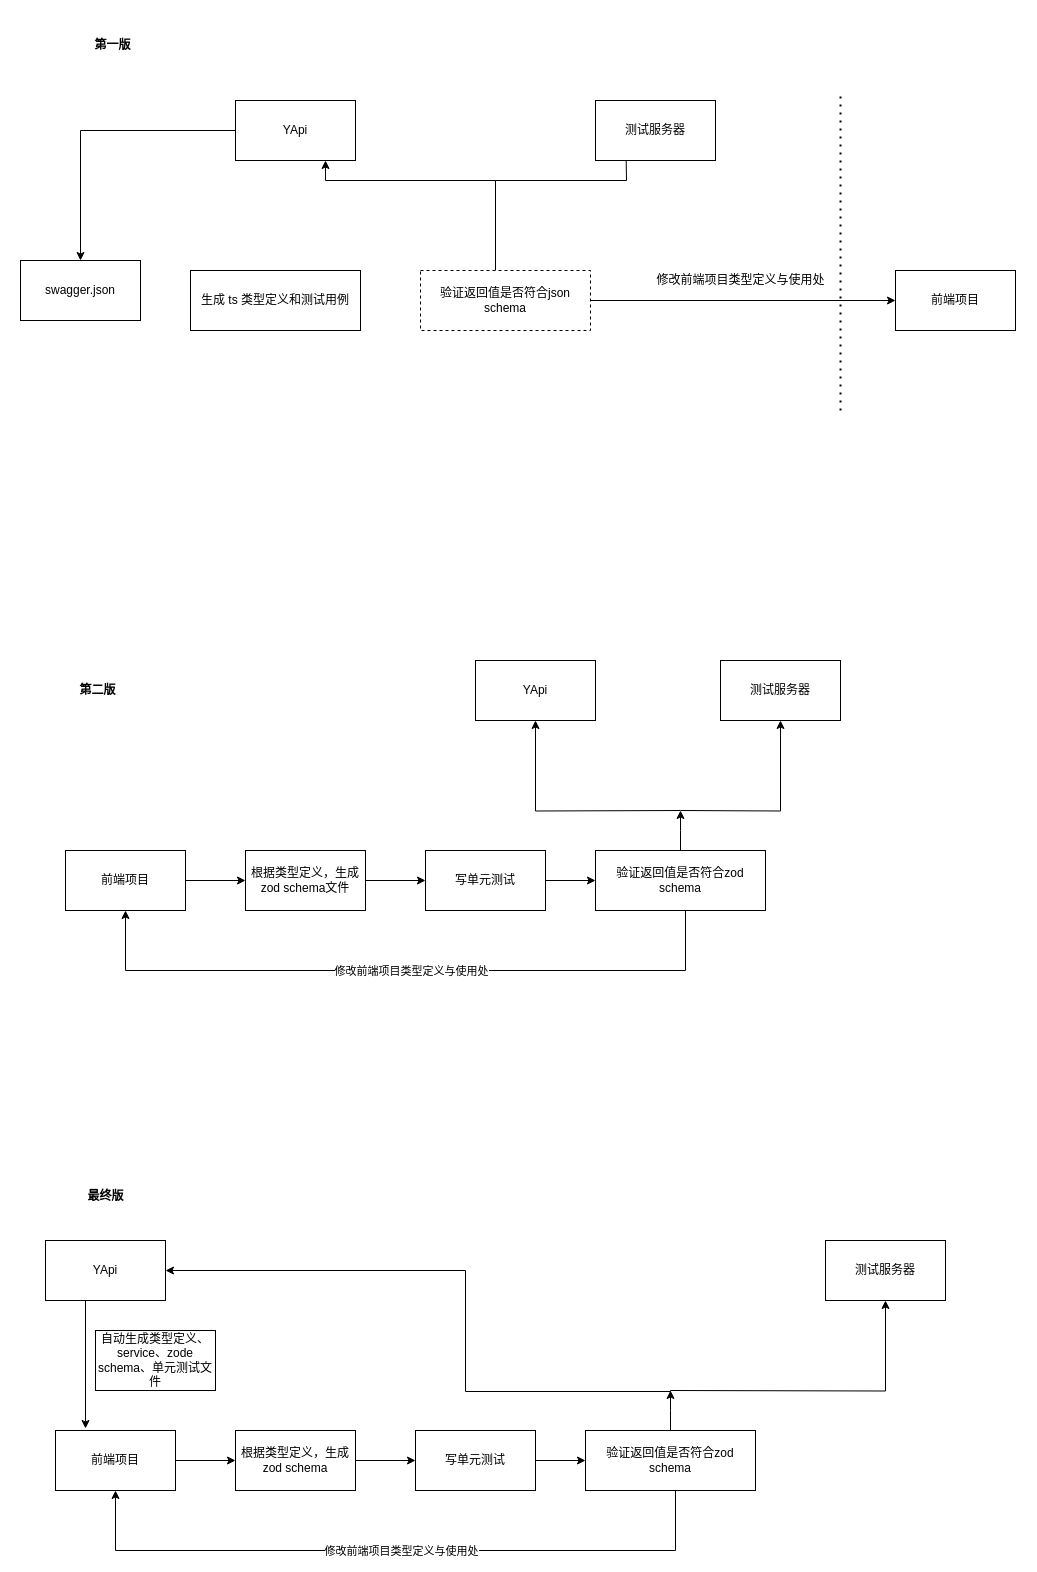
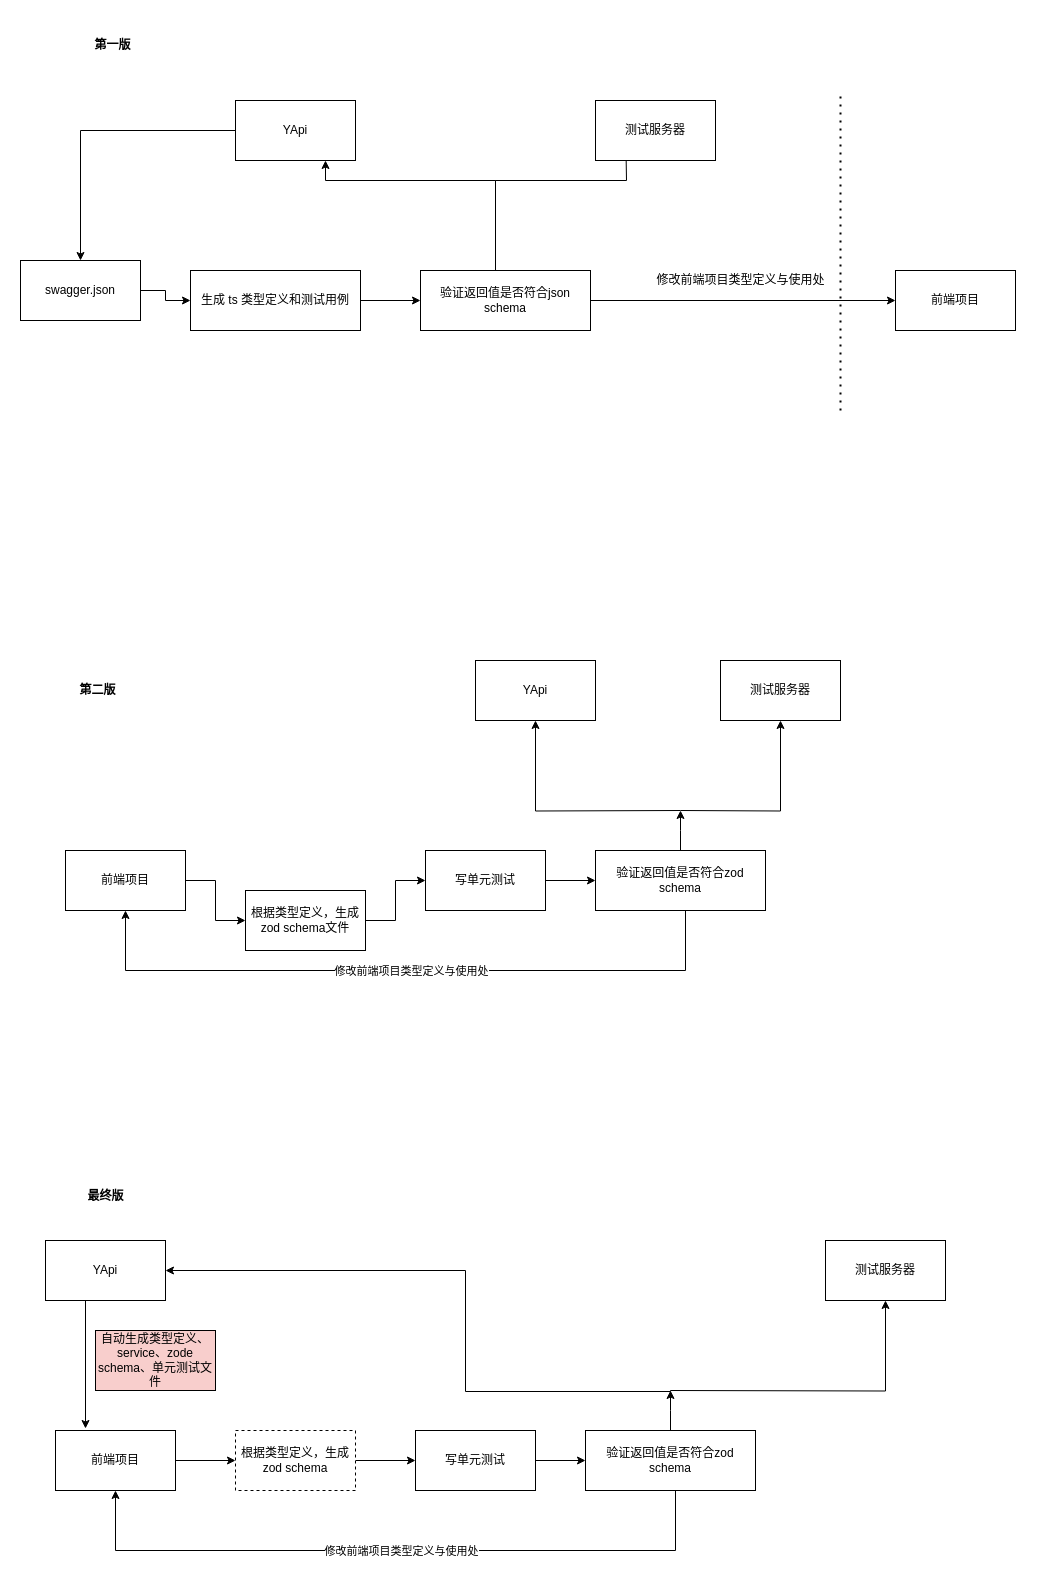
edge "swagger.json" -> "生成 ts 类型定义和测试用例": added
edge "生成 ts 类型定义和测试用例" -> "验证返回值是否符合json schema": added
node "验证返回值是否符合json schema": style dashed -> solid
node "根据类型定义，生成zod schema文件": moved (306, 881) -> (306, 921)
node "自动生成类型定义、service、zode schema、单元测试文件": fillcolor #ffffff -> #f8cecc
node "根据类型定义，生成zod schema": style solid -> dashed
